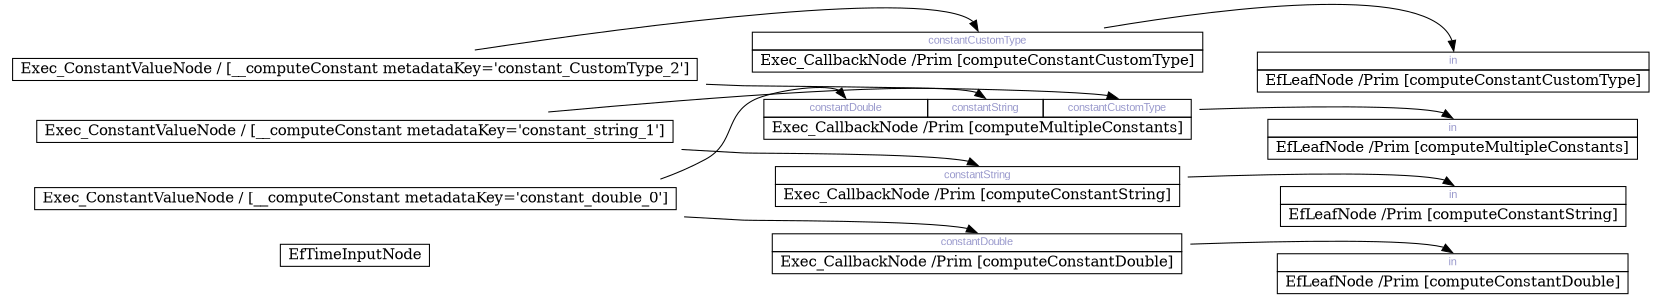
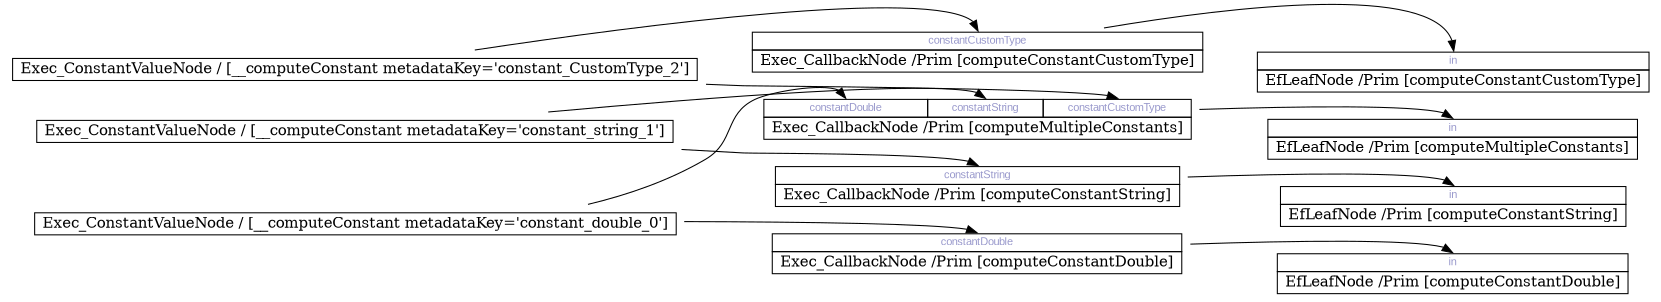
node "EfTimeInputNode": removed
